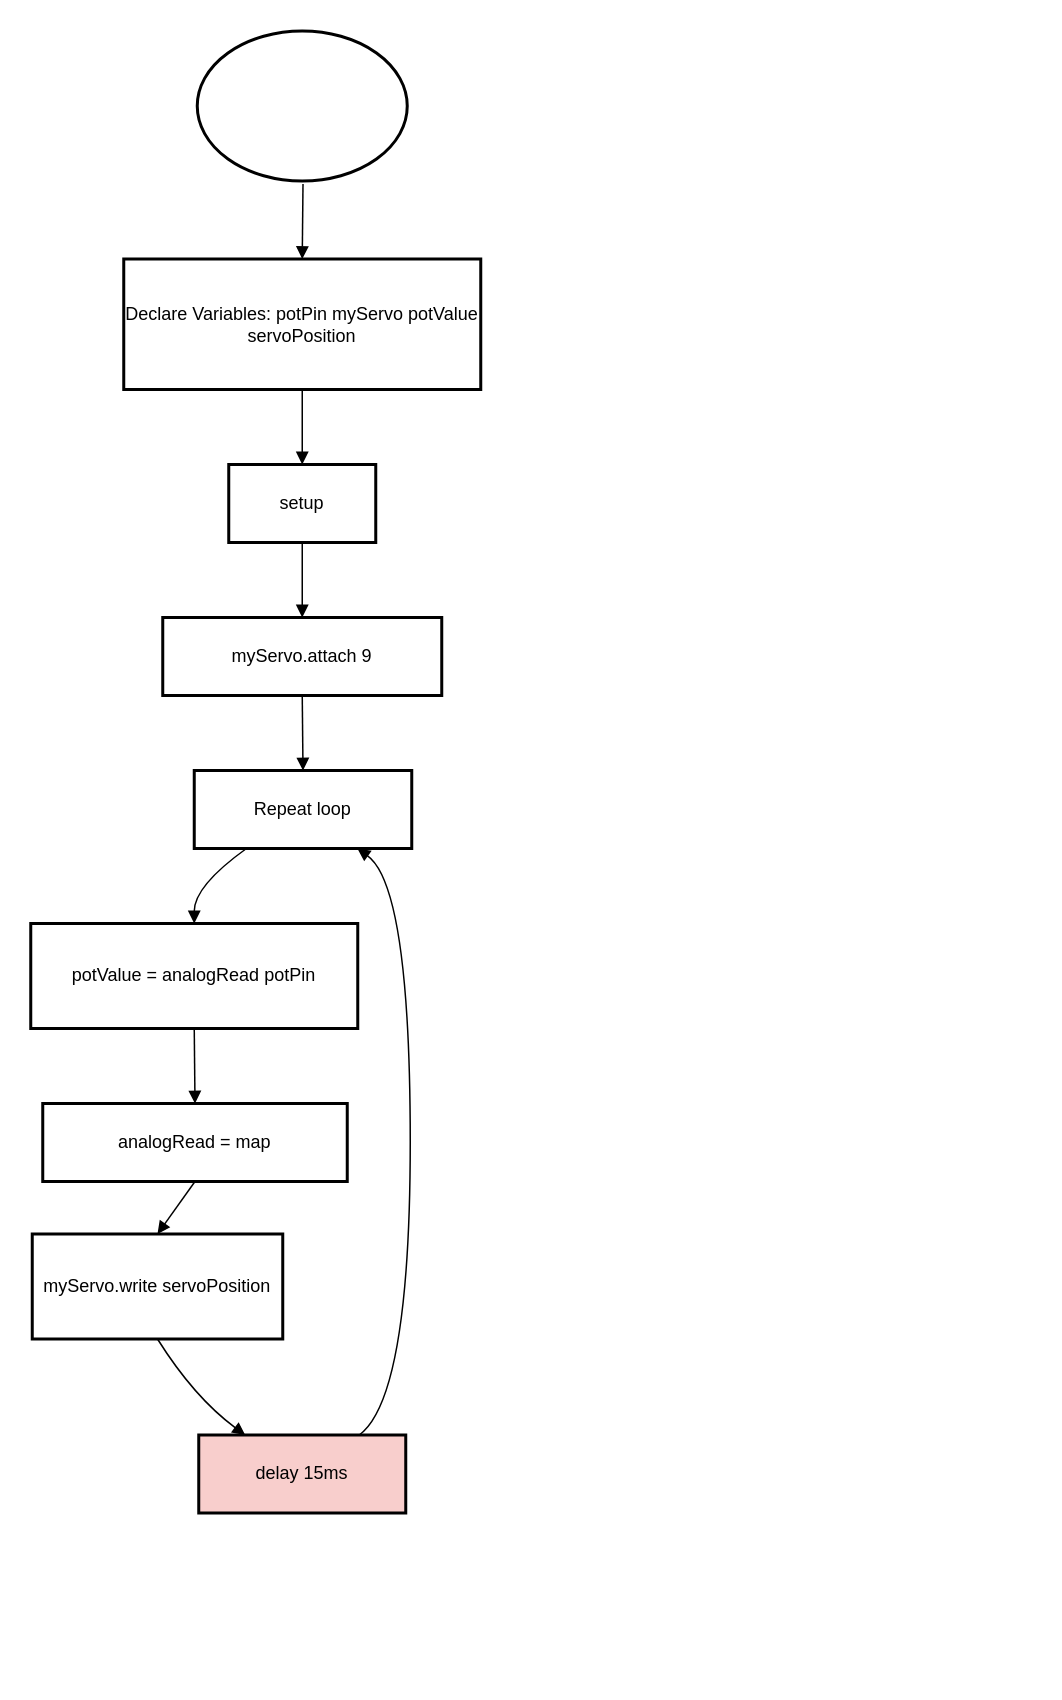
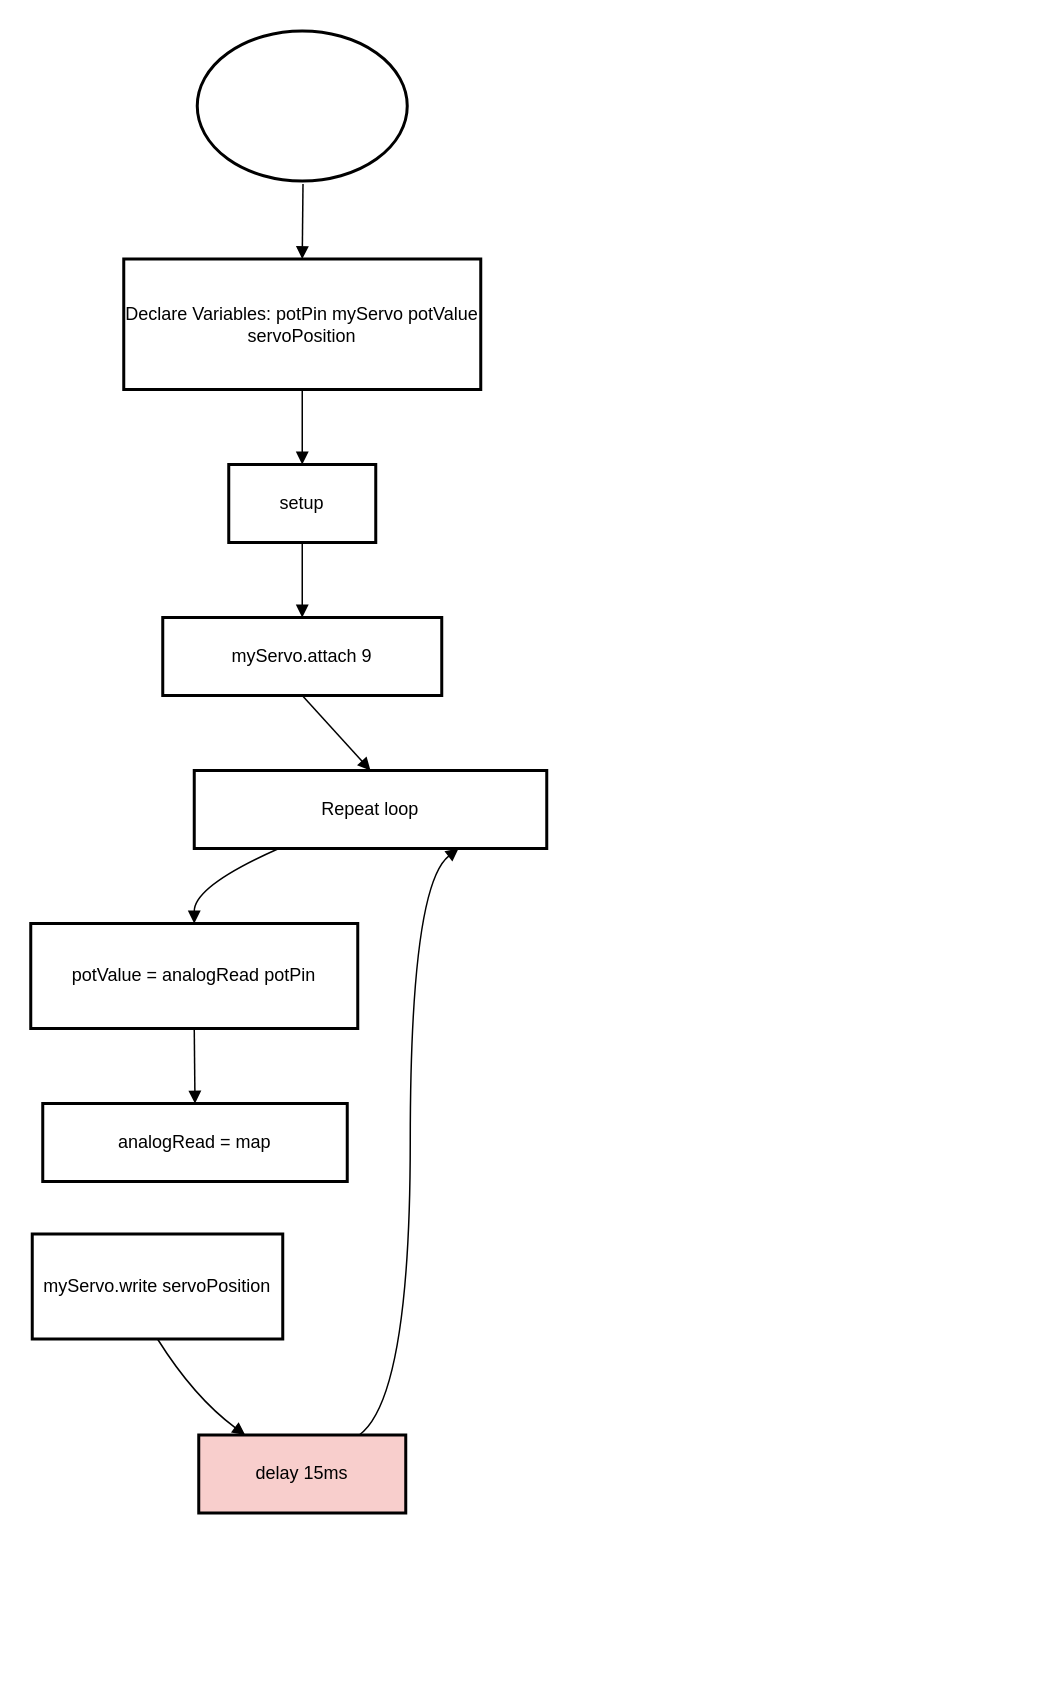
node "Repeat loop": size 218x78 -> 353x78
edge "analogRead = map" -> "myServo.write servoPosition": removed
